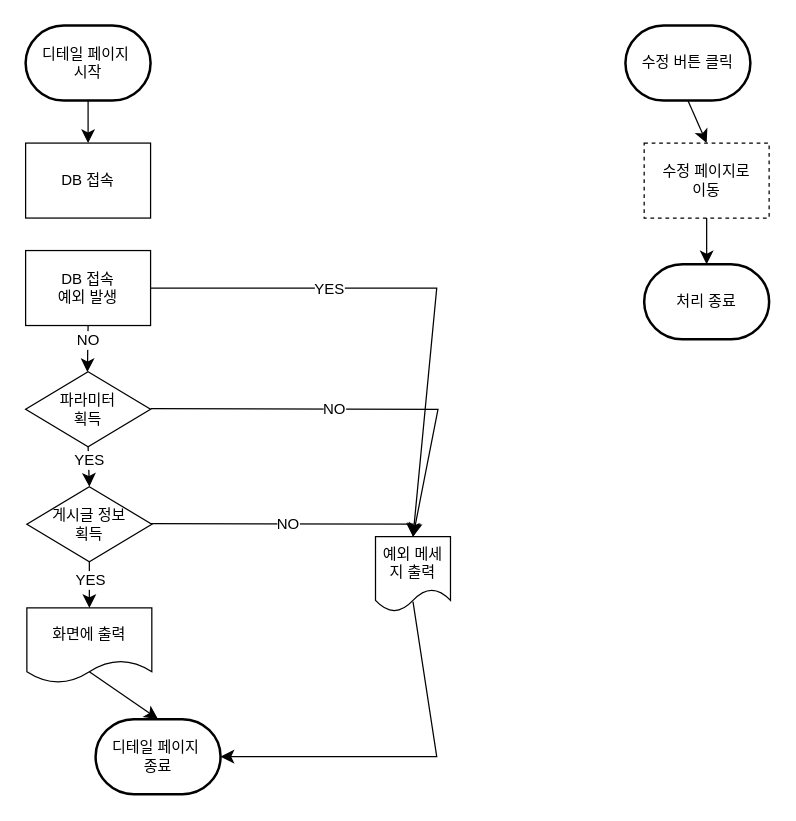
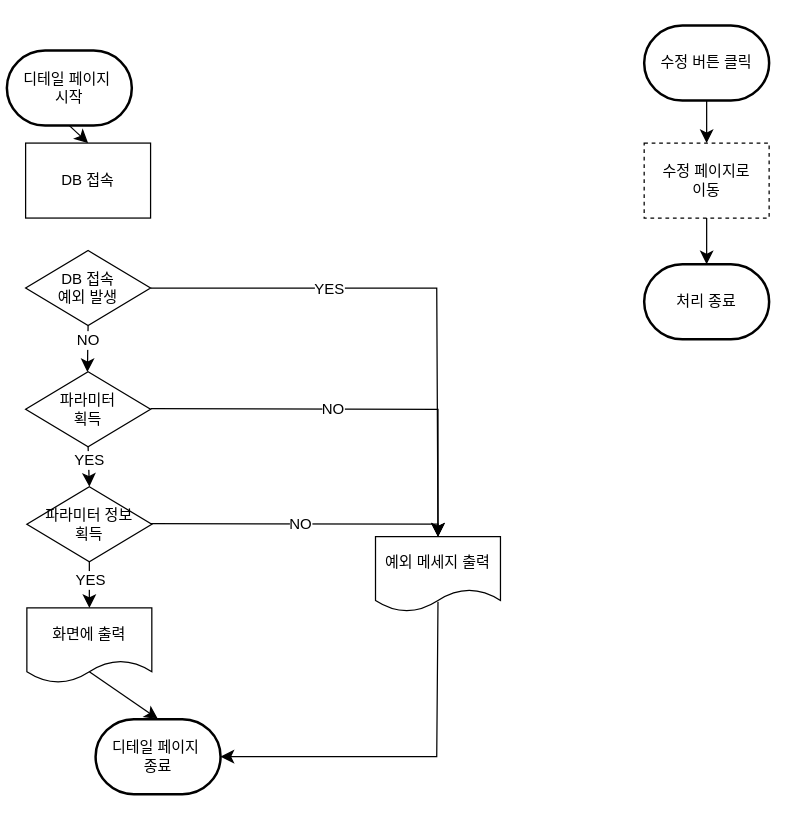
node "디테일 페이지 시작": moved (88, 63) -> (69, 88)
node "수정 버튼 클릭": moved (688, 63) -> (707, 63)
node "DB 접속 예외 발생": shape rectangle -> diamond
node "게시글 정보 획득": label "게시글 정보 획득" -> "파라미터 정보 획득"
node "예외 메세지 출력": size 75x75 -> 125x75
